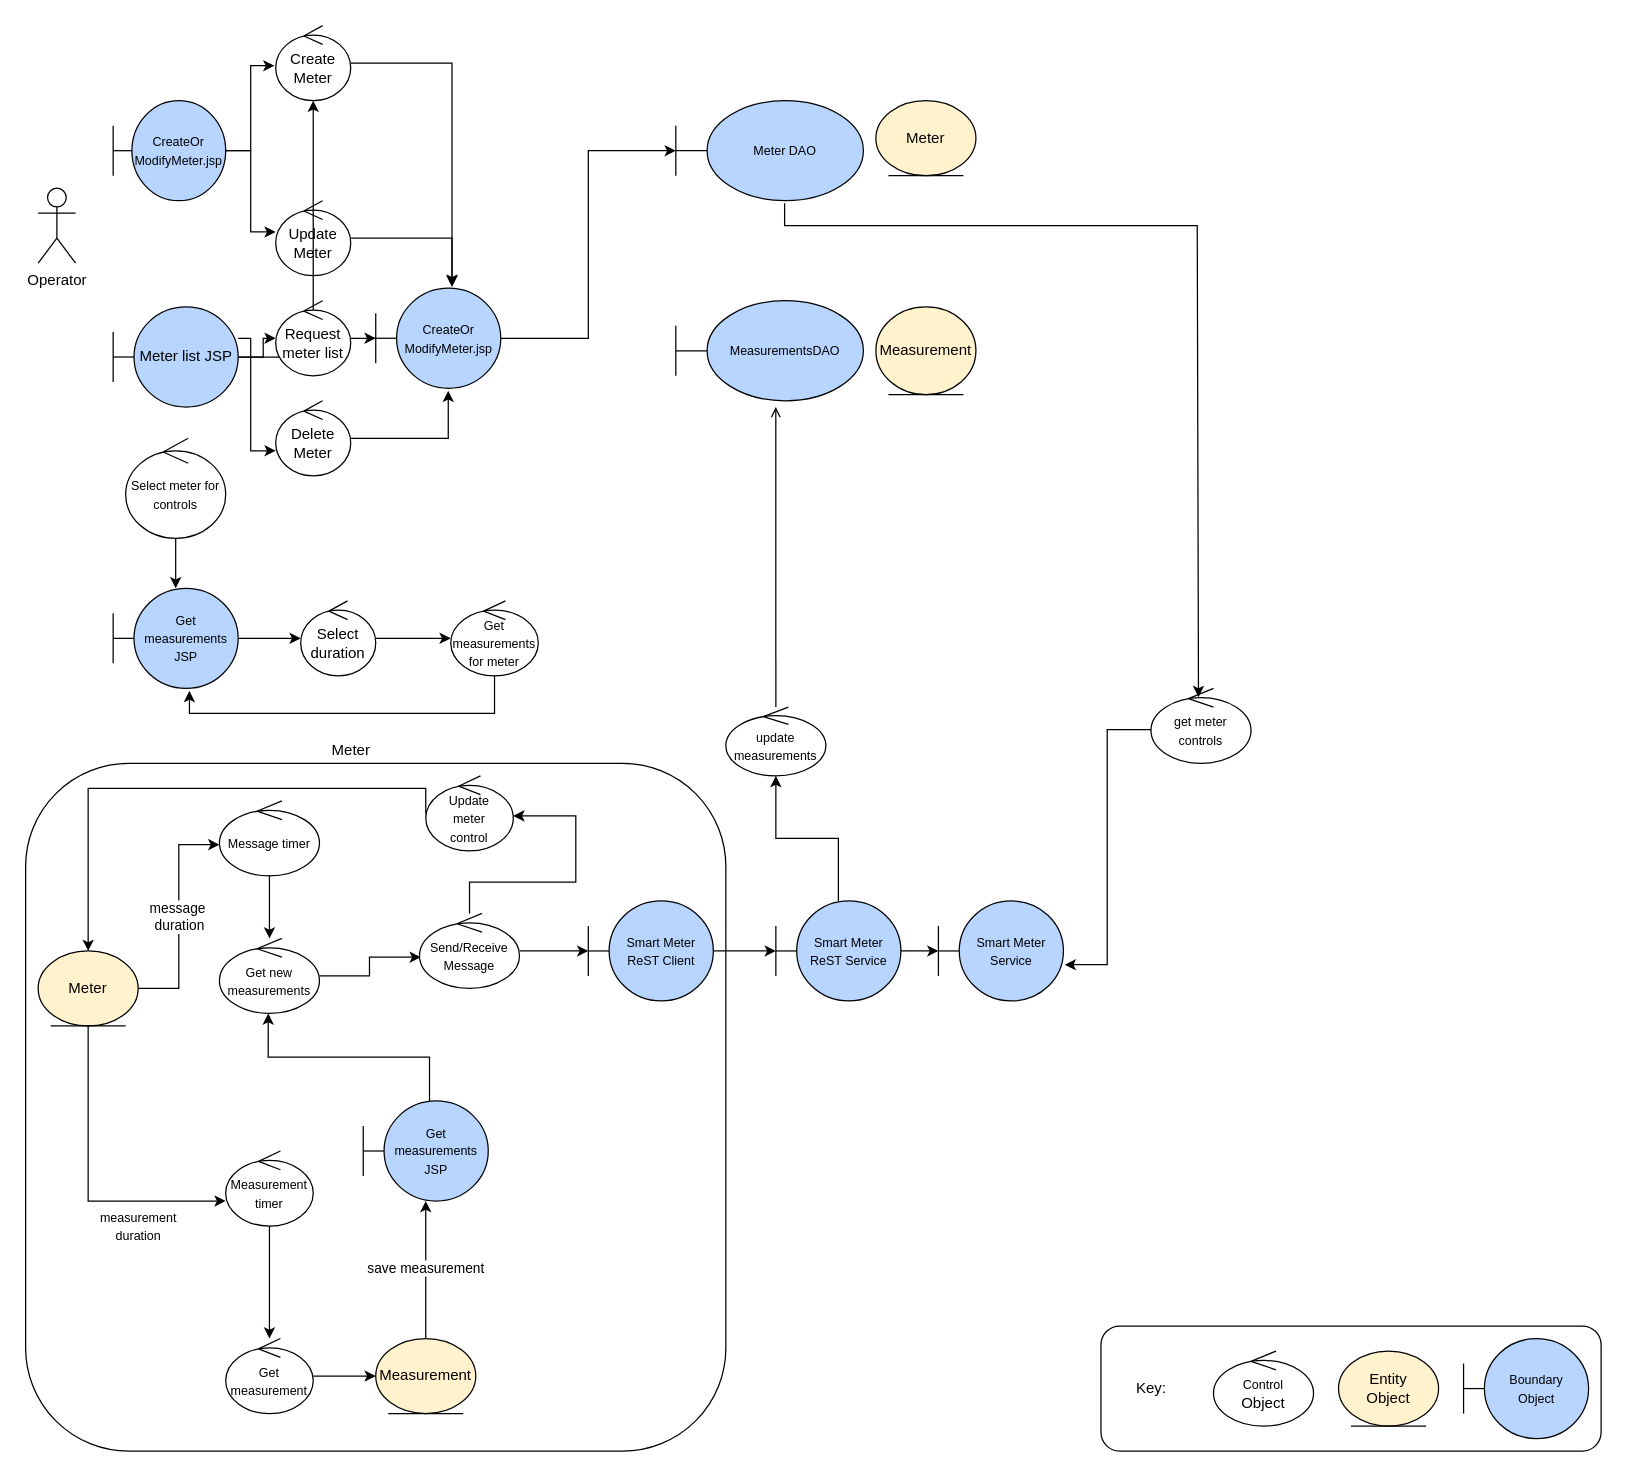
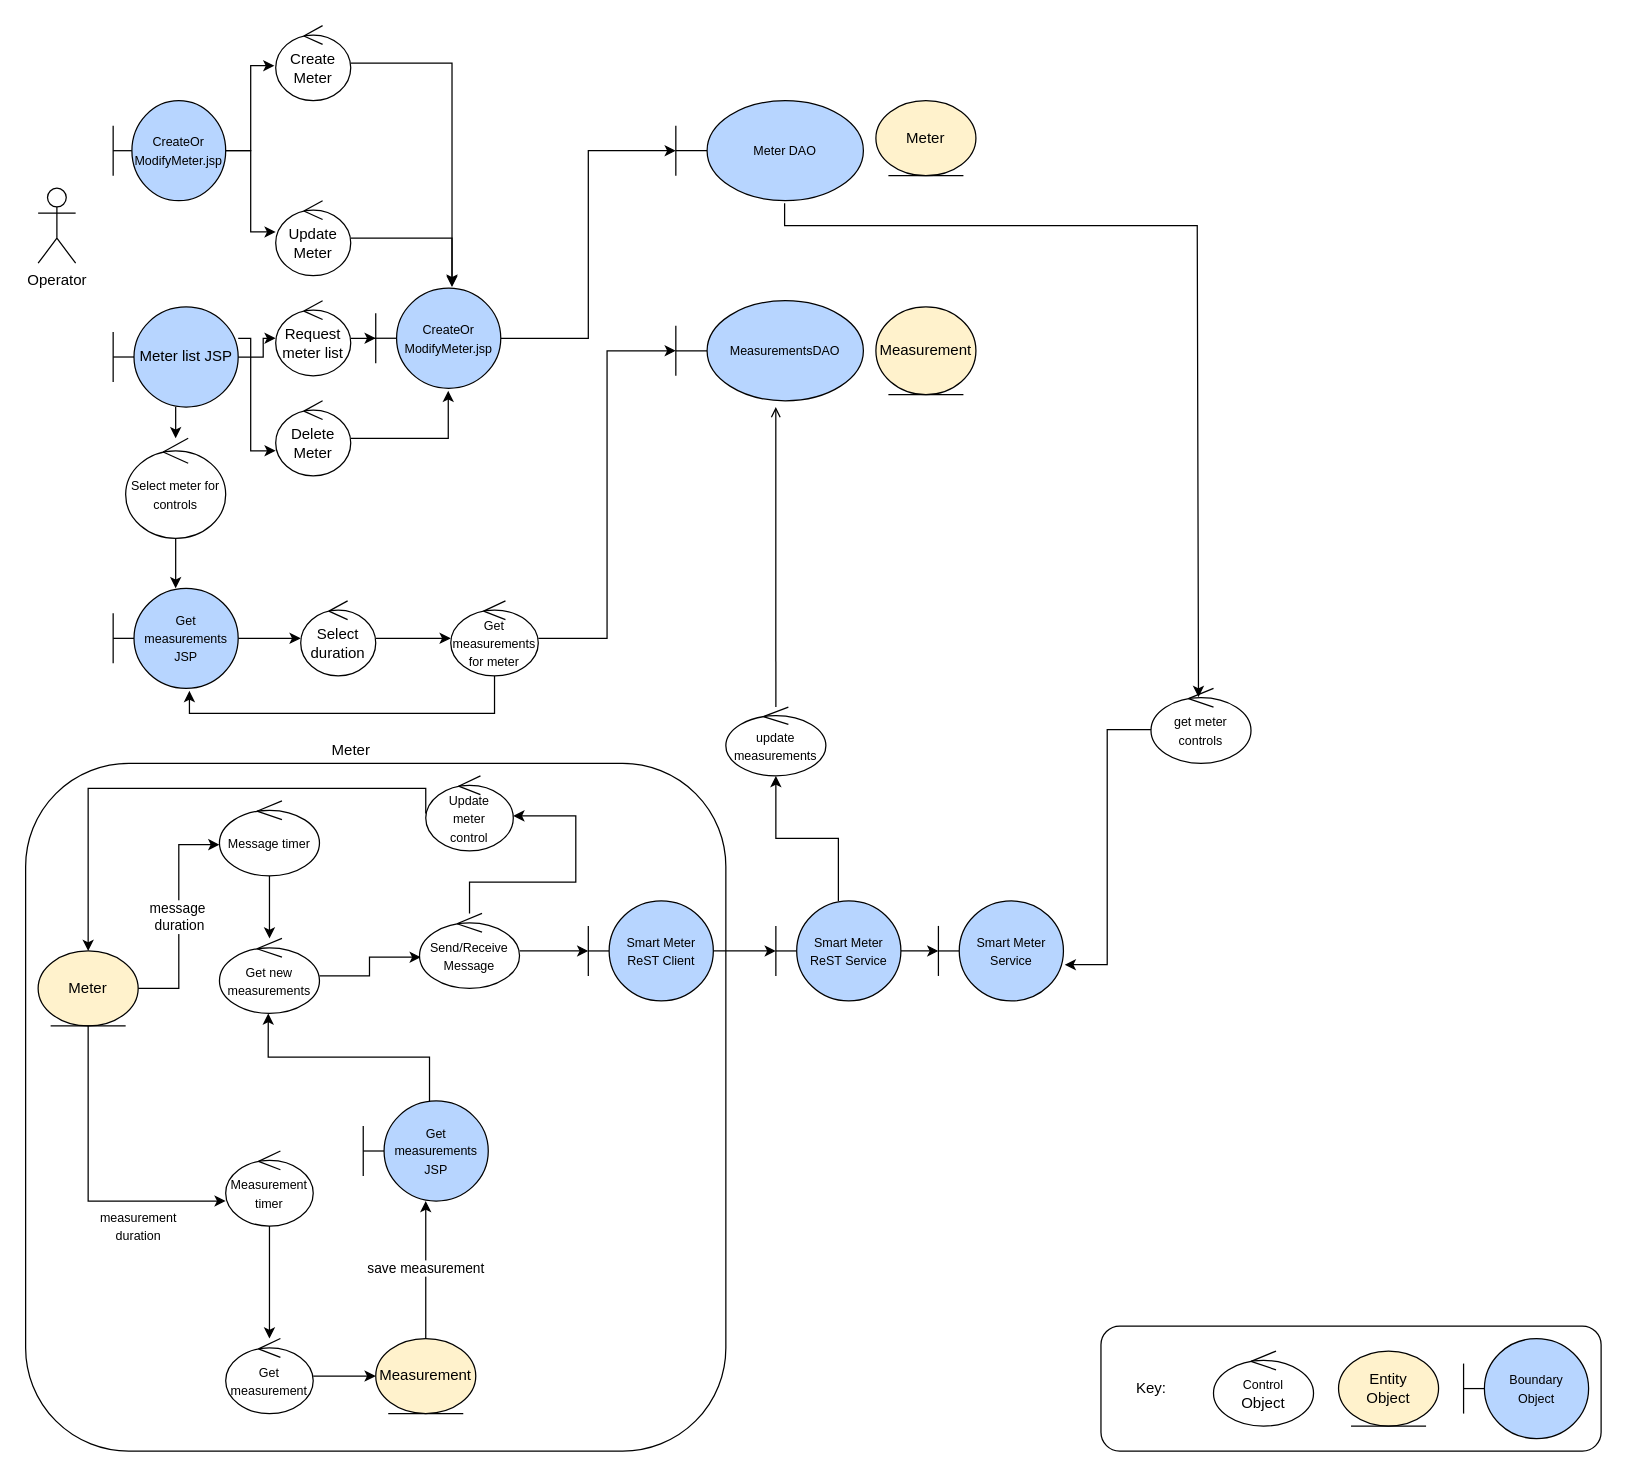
edge "Meter list JSP" -> "Create Meter": now "Meter list JSP" -> "Select meter for controls"
edge "Get measurements for meter" -> "MeasurementsDAO": added
